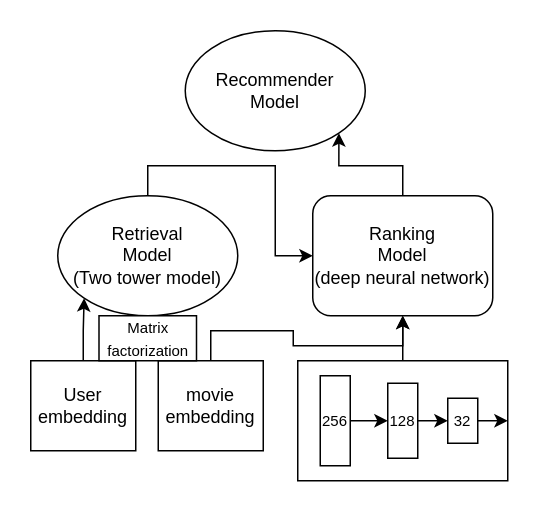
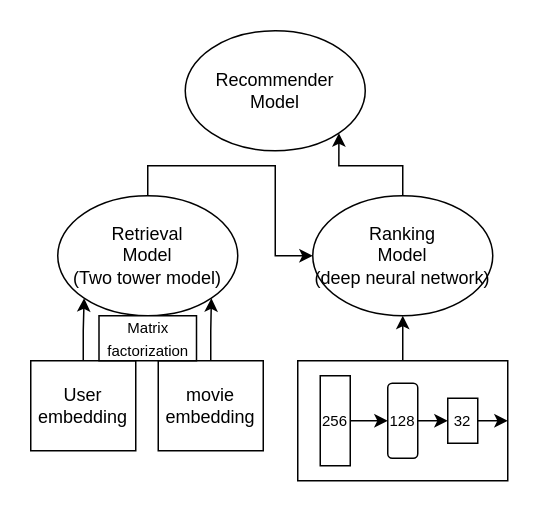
node "Ranking Model (deep neural network)": shape rounded rectangle -> ellipse
edge "movie embedding" -> "Ranking Model (deep neural network)": now "movie embedding" -> "Retrieval Model (Two tower model)"
node "128": shape rectangle -> rounded rectangle
